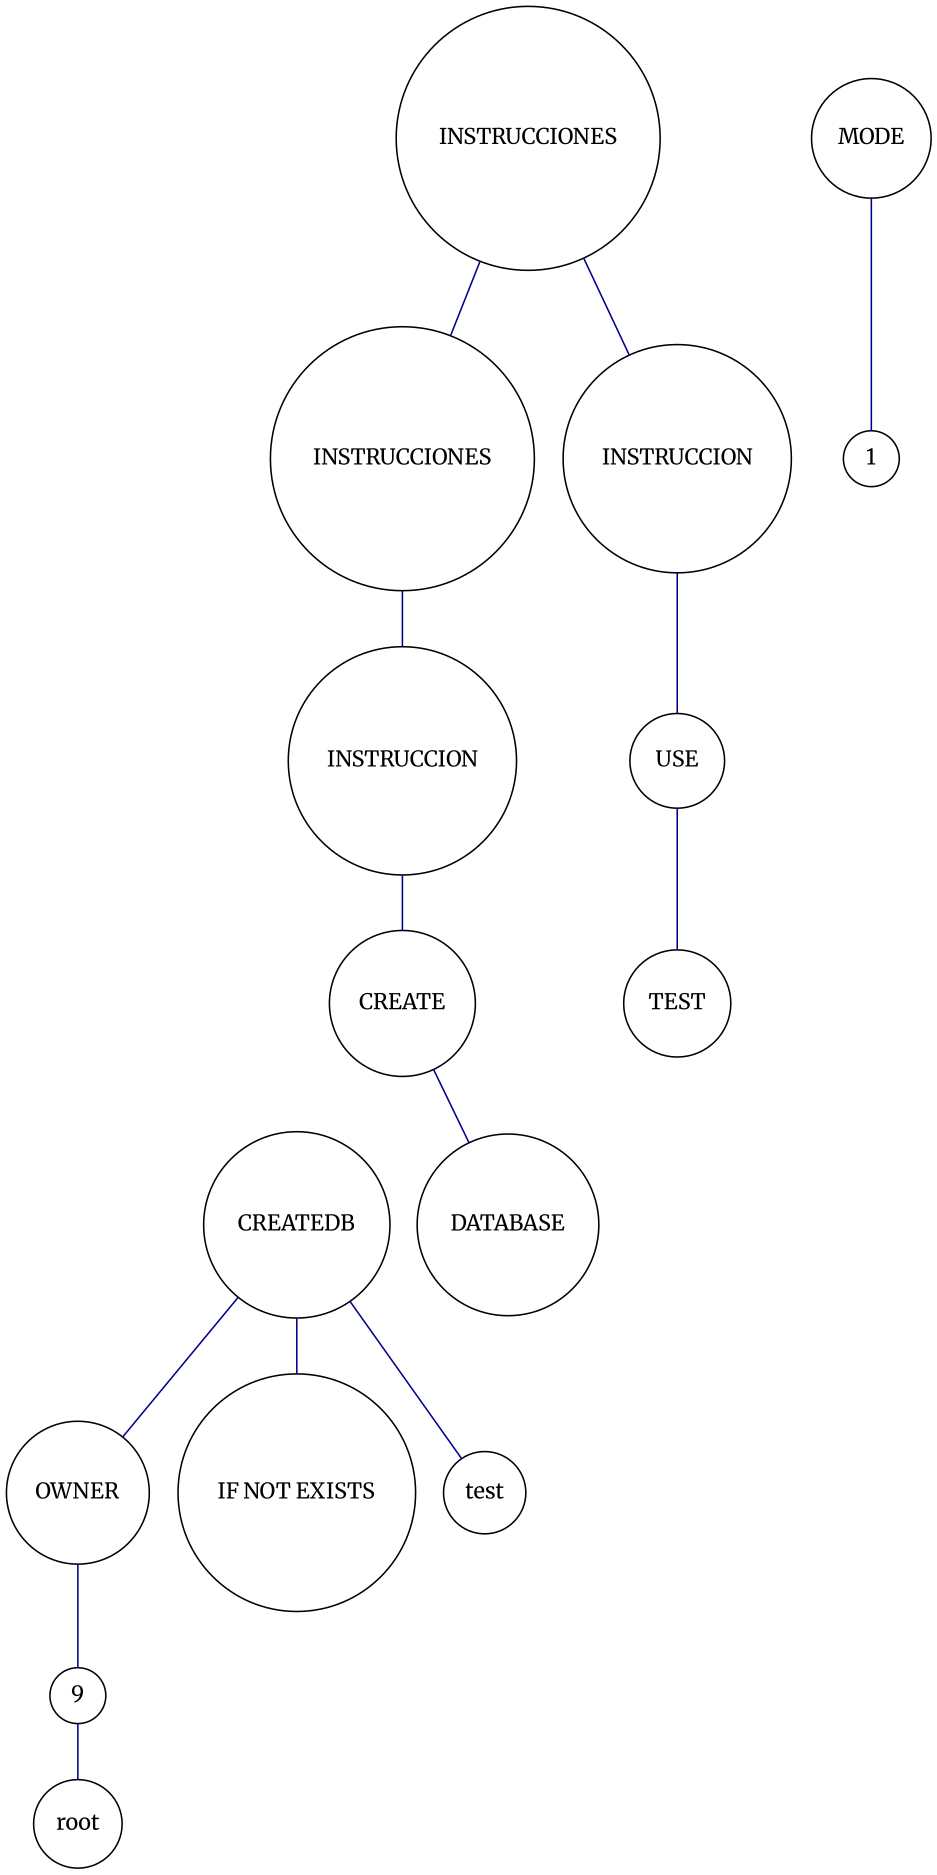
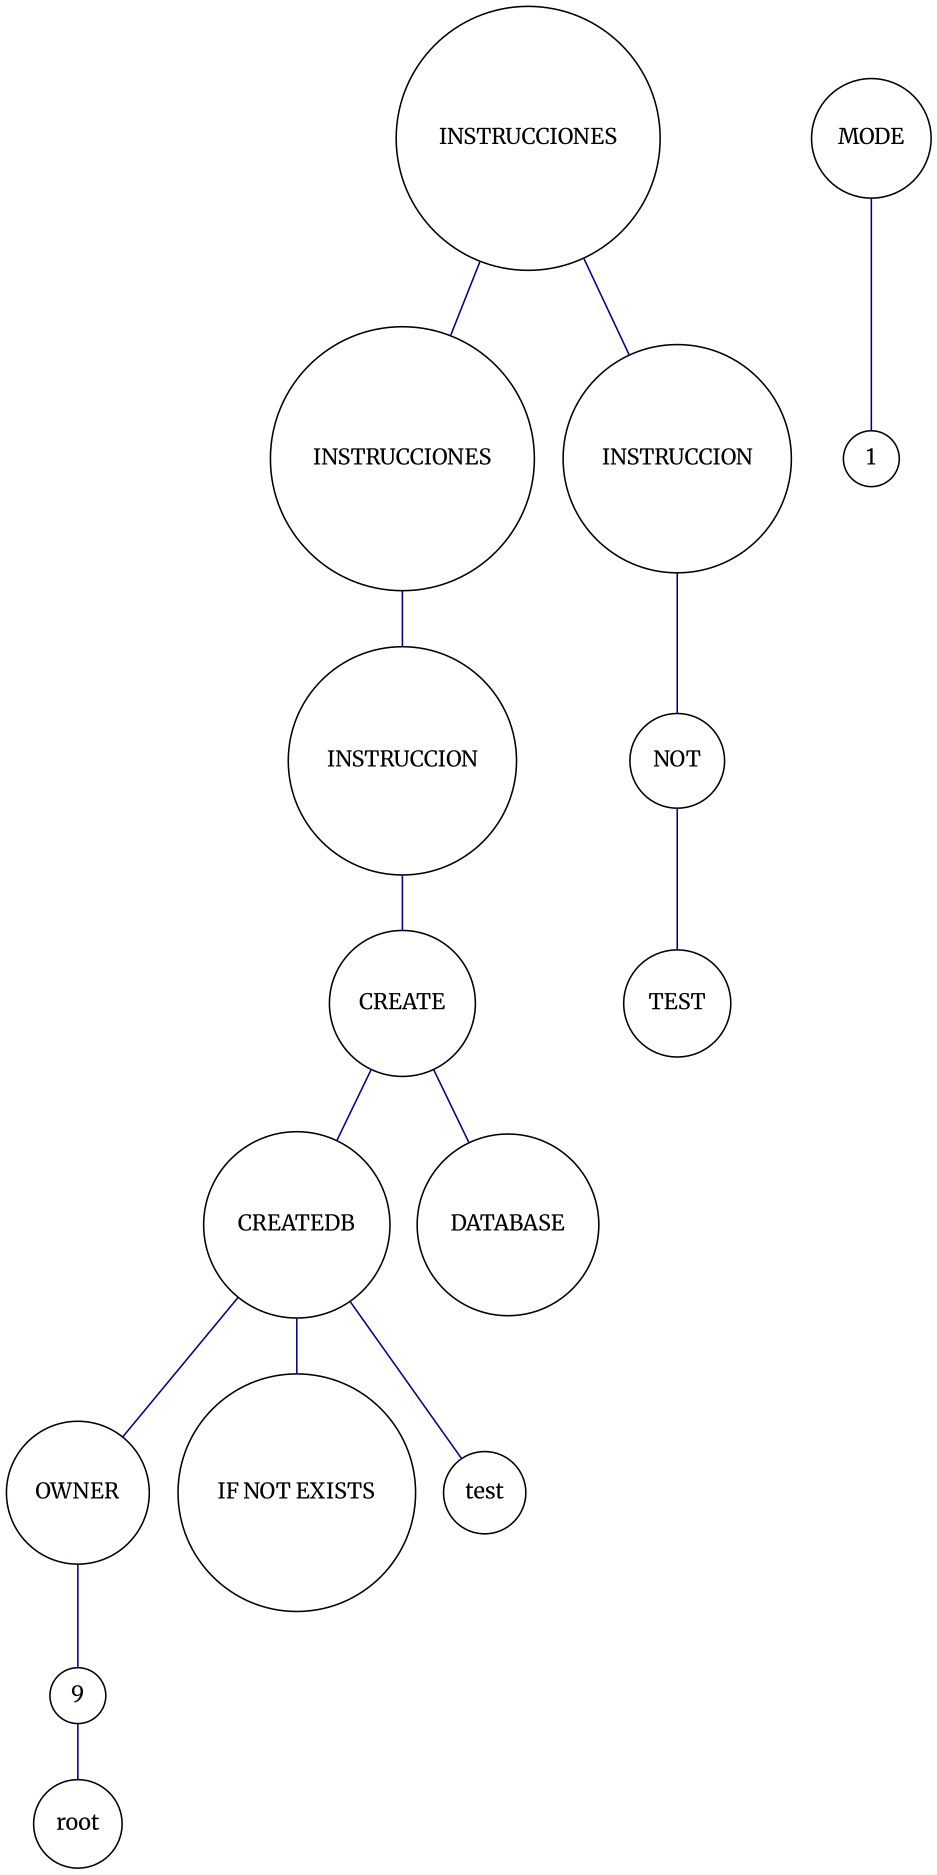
node "USE": label "USE" -> "NOT"
edge "CREATE" -- "CREATEDB": added
